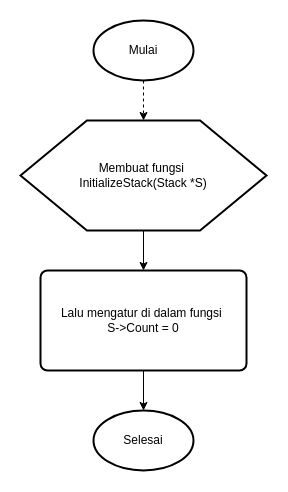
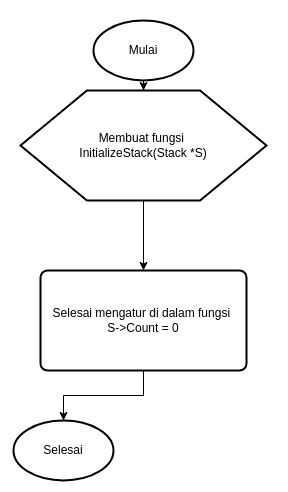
node "Membuat fungsi InitializeStack(Stack *S)": moved (144, 176) -> (144, 146)
node "Lalu mengatur di dalam fungsi S->Count = 0": label "Lalu mengatur di dalam fungsi S->Count = 0" -> "Selesai mengatur di dalam fungsi S->Count = 0"
node "Selesai": moved (144, 441) -> (64, 451)
